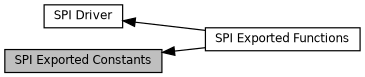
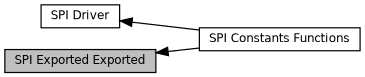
node "SPI Exported Functions": label "SPI Exported Functions" -> "SPI Constants Functions"
node "SPI Exported Constants": label "SPI Exported Constants" -> "SPI Exported Exported"
